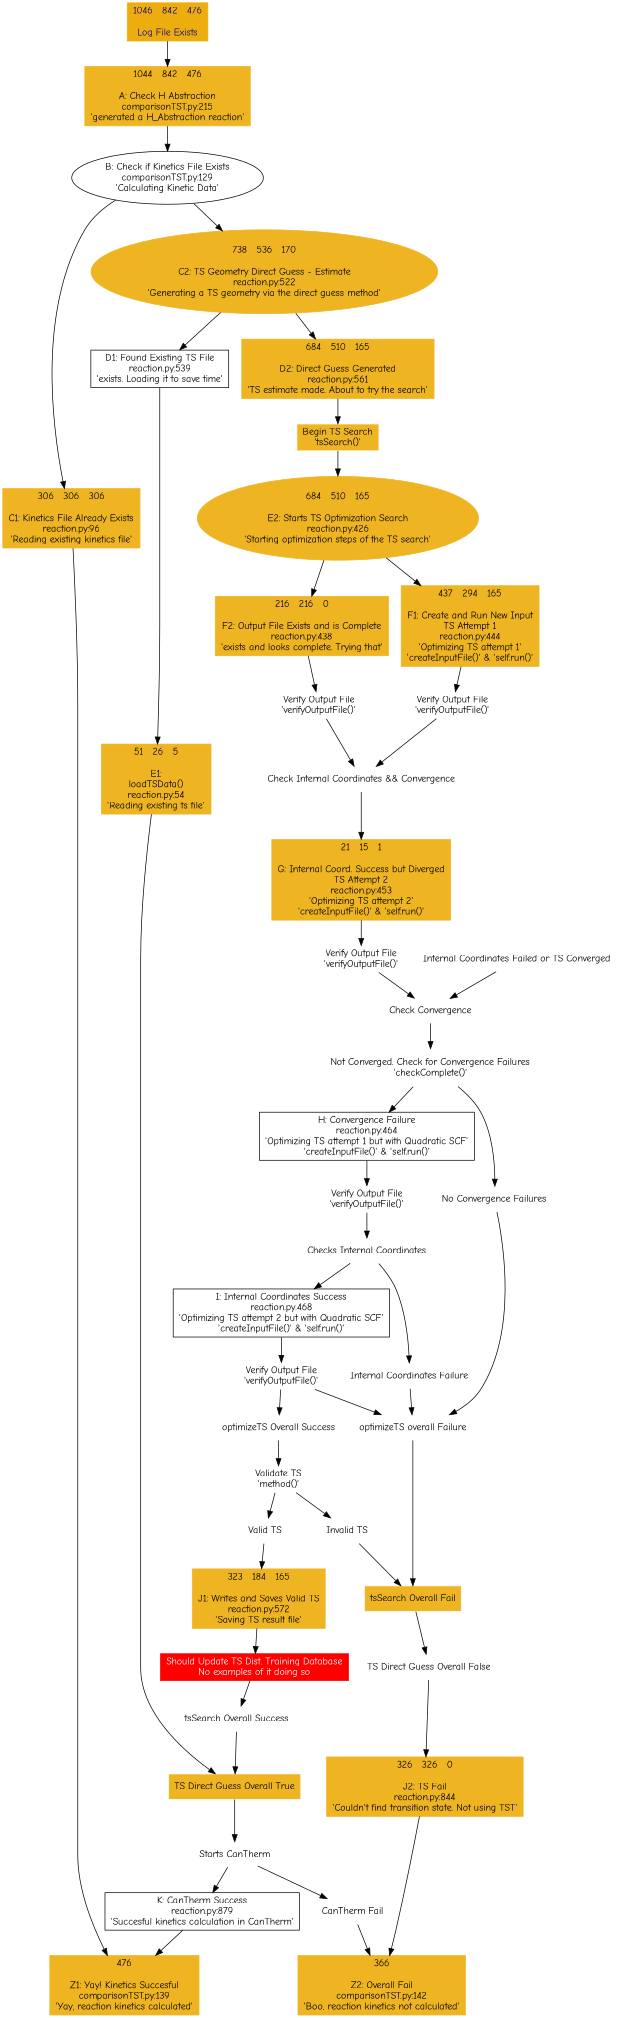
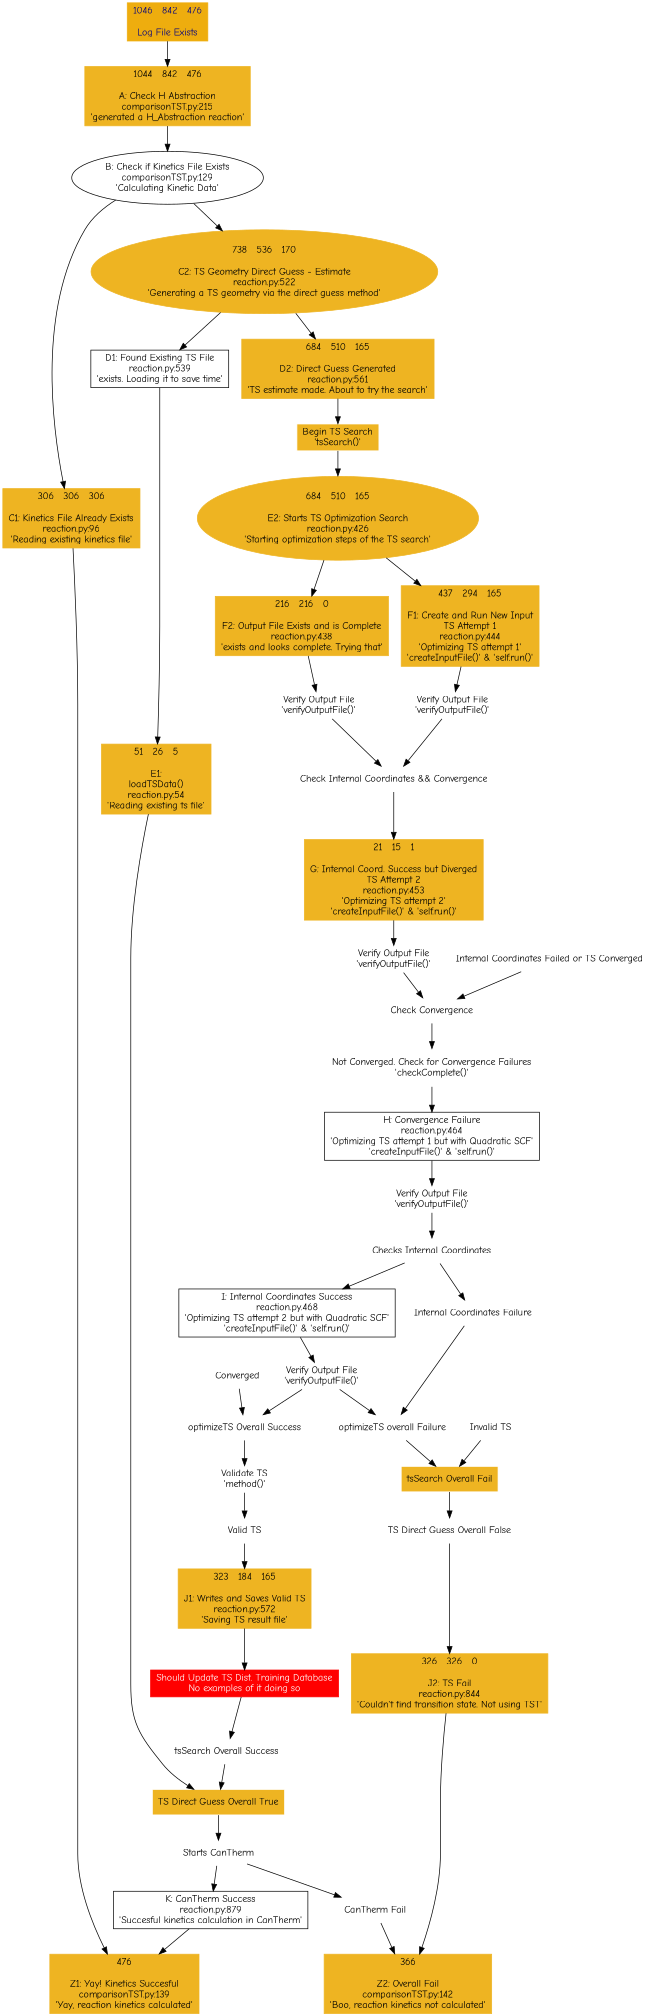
node "No Convergence Failures": removed
node "Converged": added
edge "Validate TS 'method()'" -> "Invalid TS": removed
